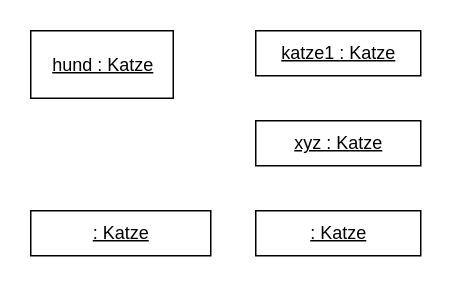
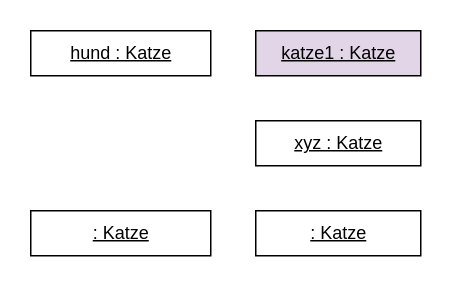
node "katze1 : Katze": fillcolor #ffffff -> #e1d5e7
node "hund : Katze": size 143x68 -> 180x45
